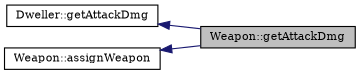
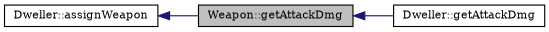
edge "Weapon::getAttackDmg" -> "Dweller::getAttackDmg": reversed
node "Weapon::assignWeapon": label "Weapon::assignWeapon" -> "Dweller::assignWeapon"
